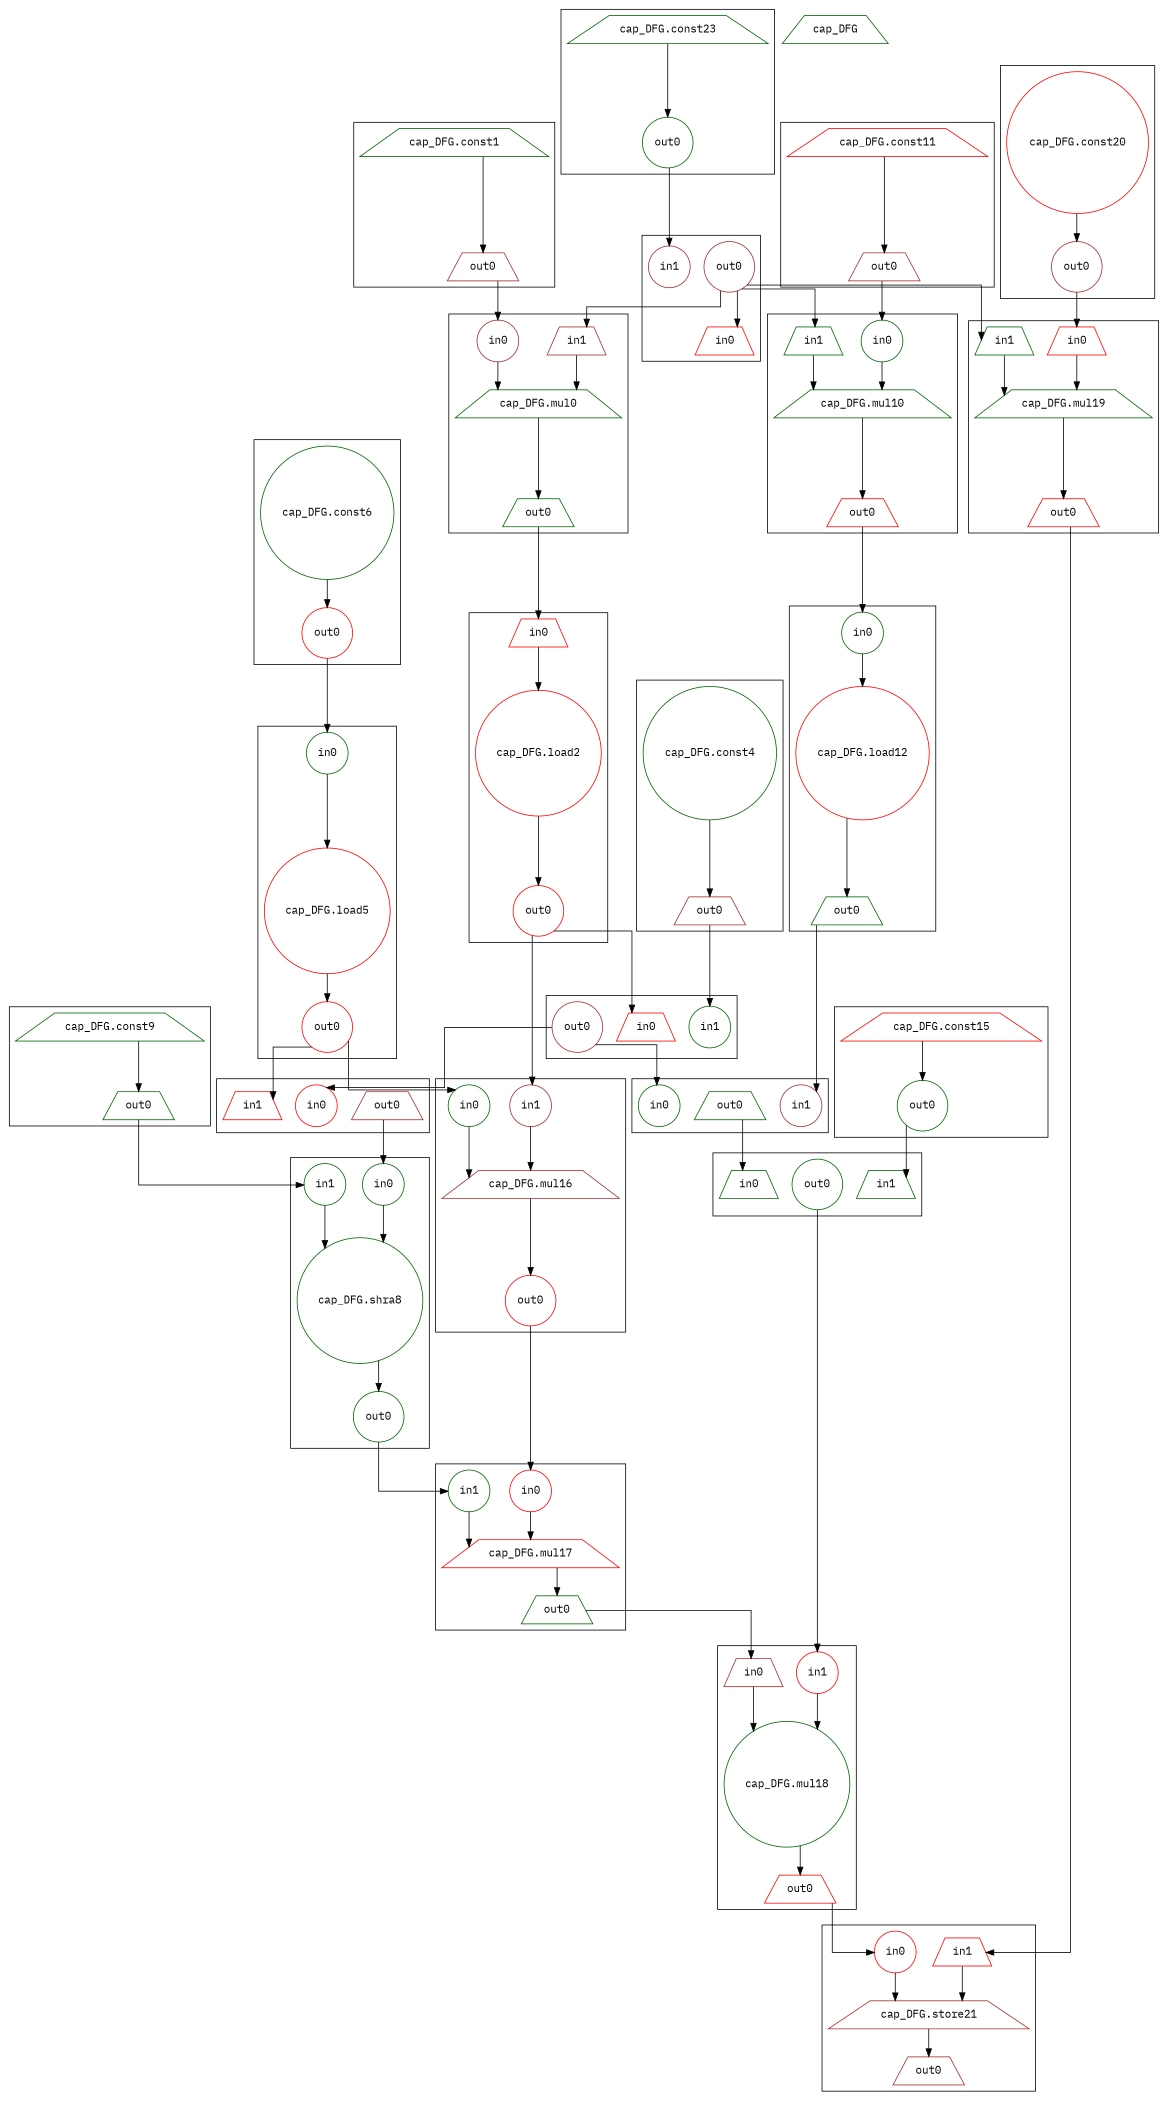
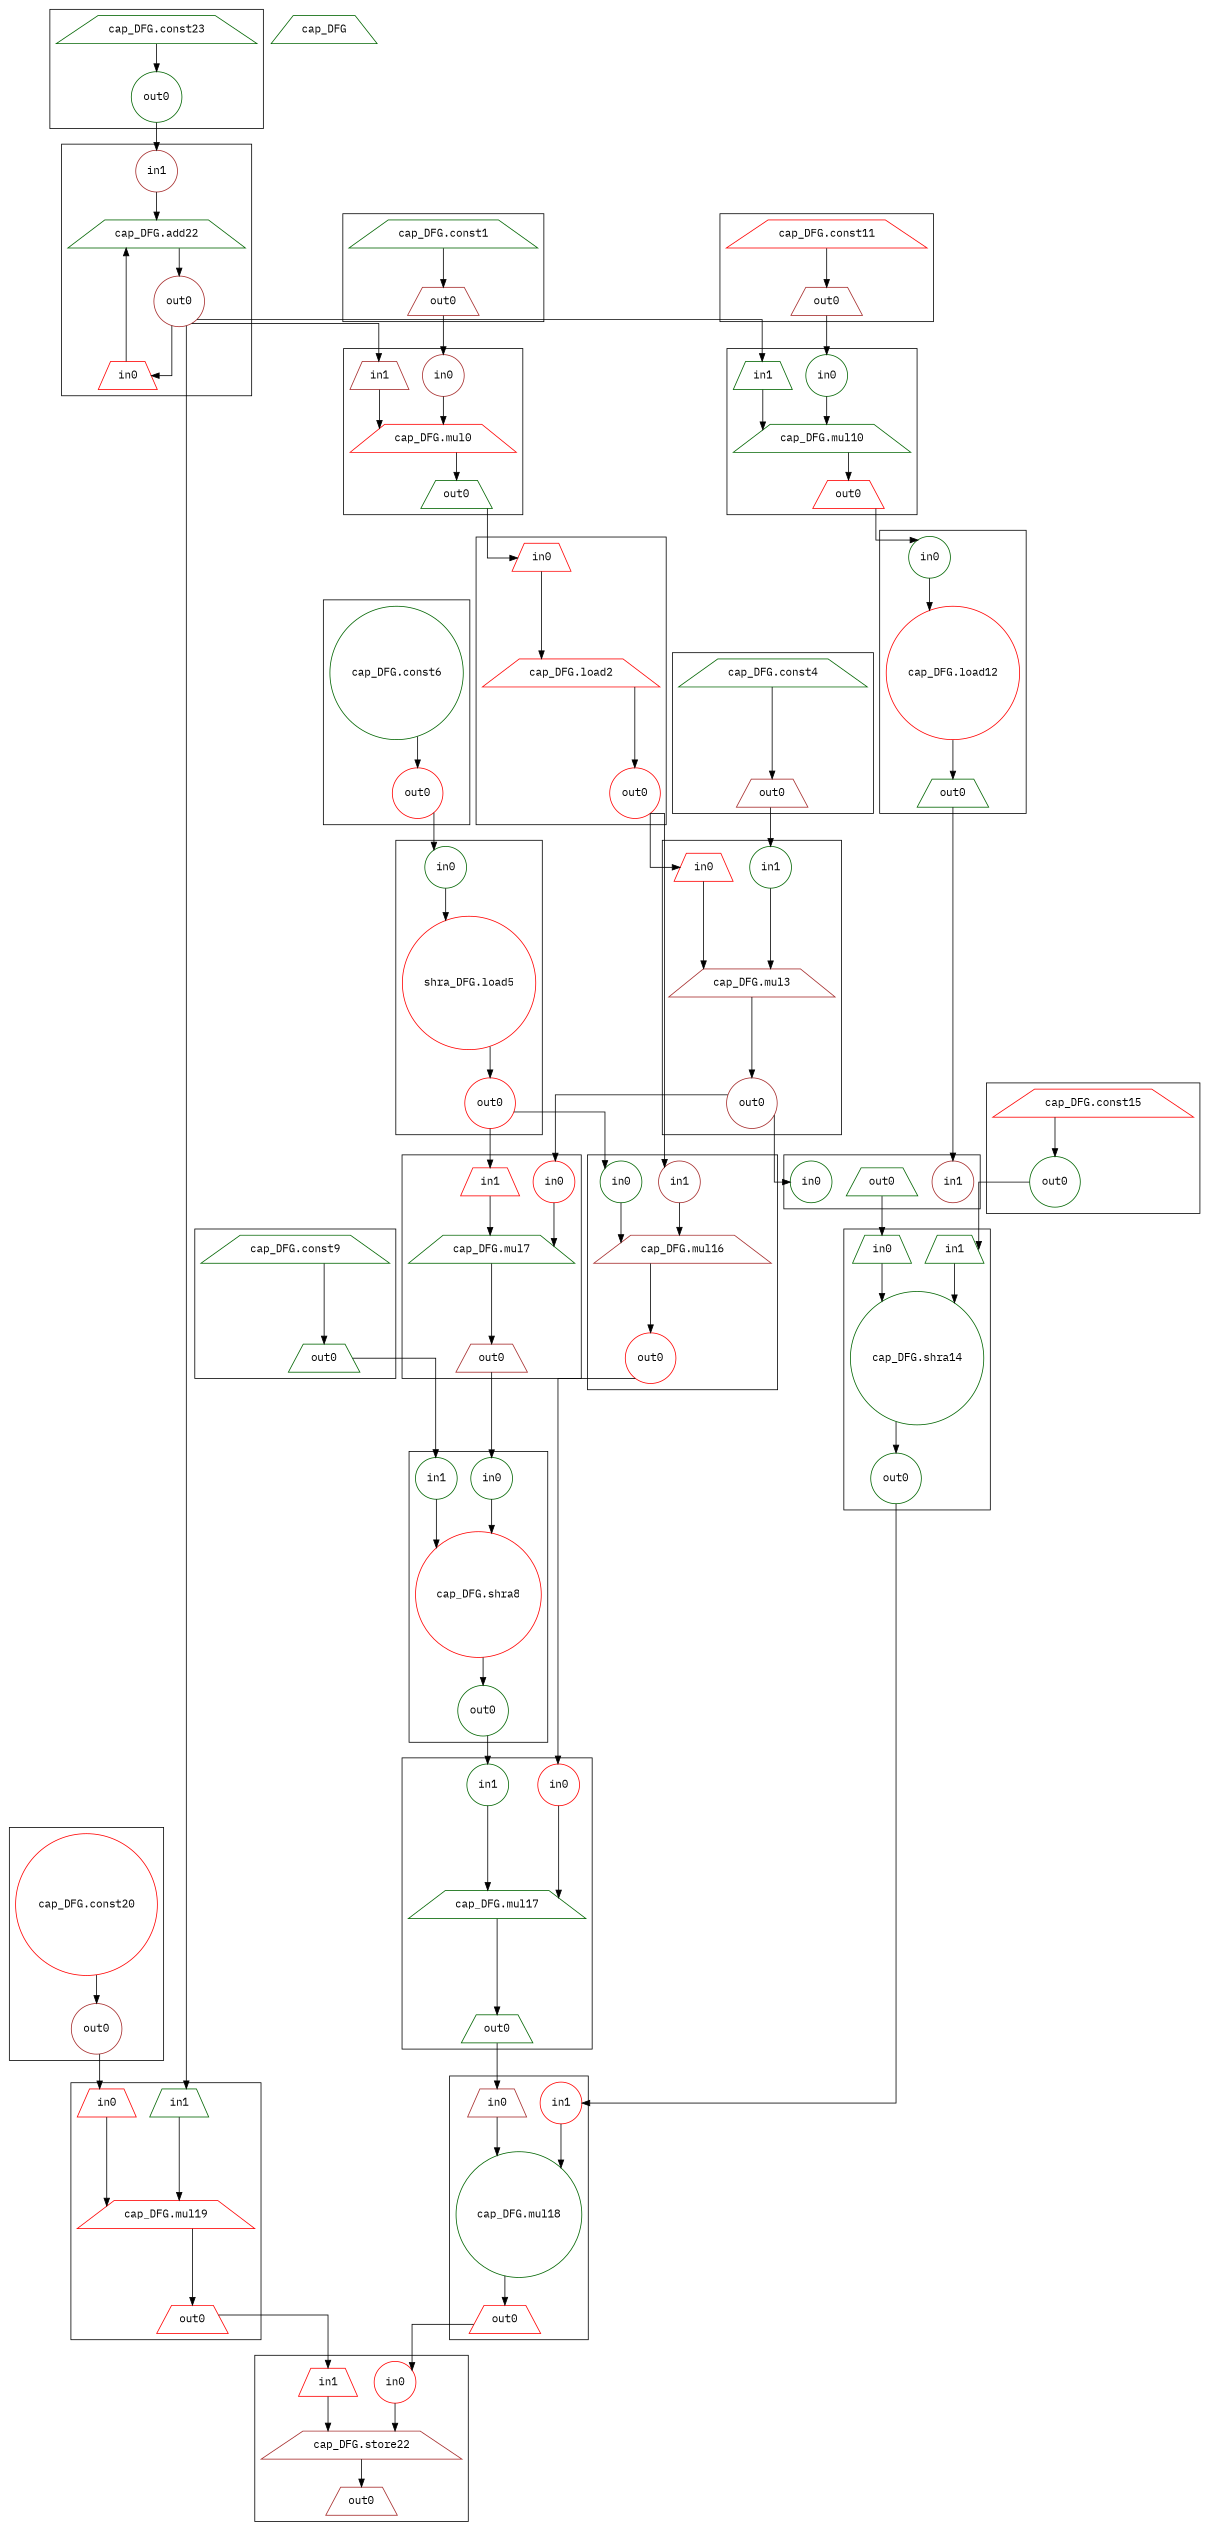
node "cap_DFG.add22": added
node "cap_DFG.mul0": color darkgreen -> red
node "cap_DFG.mul19": color darkgreen -> red
node "cap_DFG.load2": shape circle -> trapezium
node "cap_DFG.const4": shape circle -> trapezium
node "cap_DFG.load5": label "cap_DFG.load5" -> "shra_DFG.load5"
node "cap_DFG.mul3": added
node "cap_DFG.mul7": added
node "cap_DFG.shra8": color darkgreen -> red
node "cap_DFG.shra14": added
node "cap_DFG.mul17": color red -> darkgreen
node "cap_DFG.store21": label "cap_DFG.store21" -> "cap_DFG.store22"
